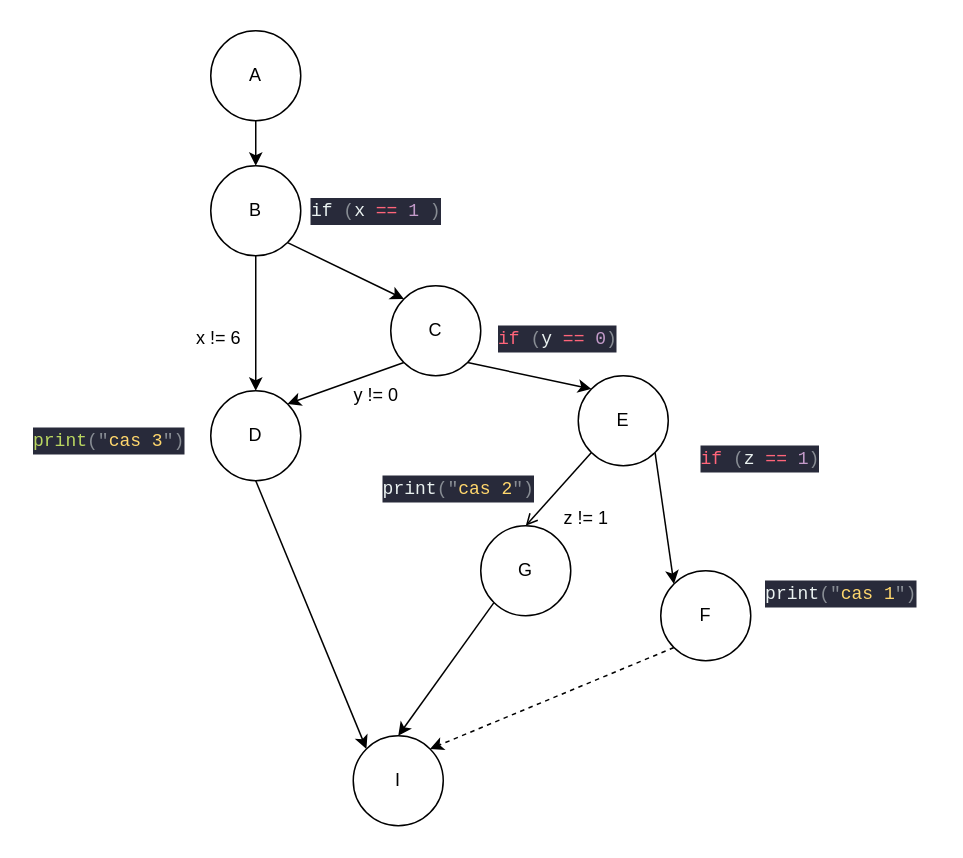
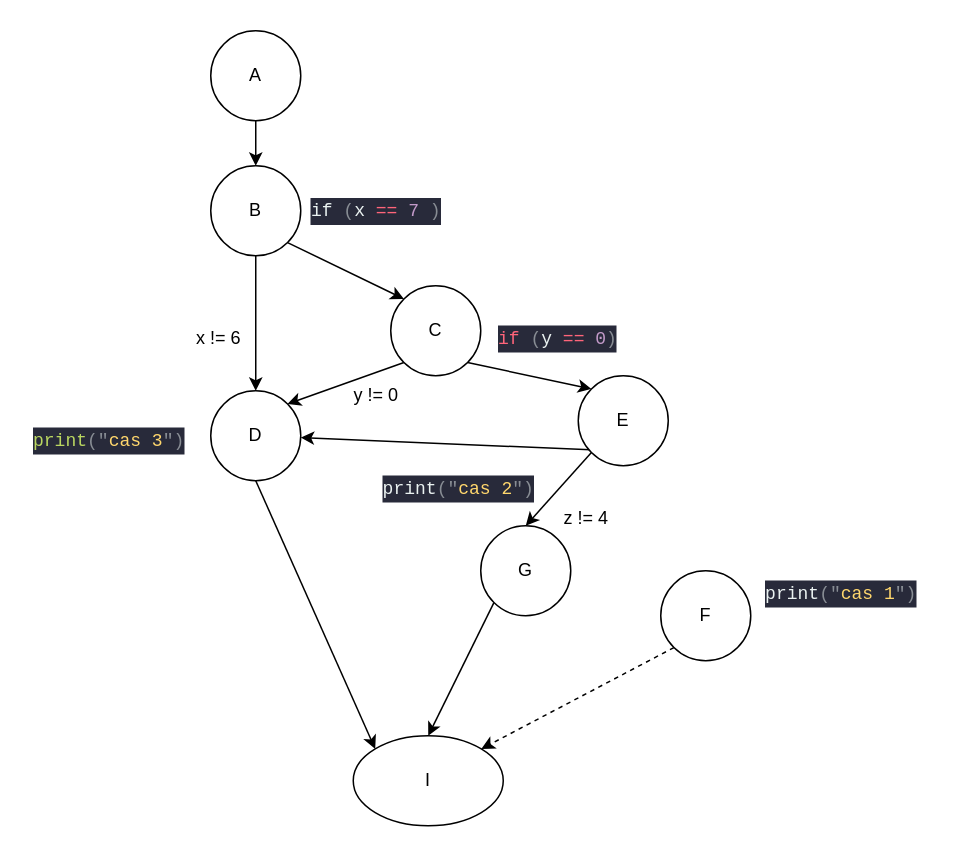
node "if (x == 1 )": label "if (x == 1 )" -> "if (x == 7 )"
node "if (z == 1)": removed
edge "E" -> "F": now "E" -> "D"
node "z != 1": label "z != 1" -> "z != 4"
edge "E" -> "G": arrowhead open -> classic
node "I": size 90x90 -> 150x90
